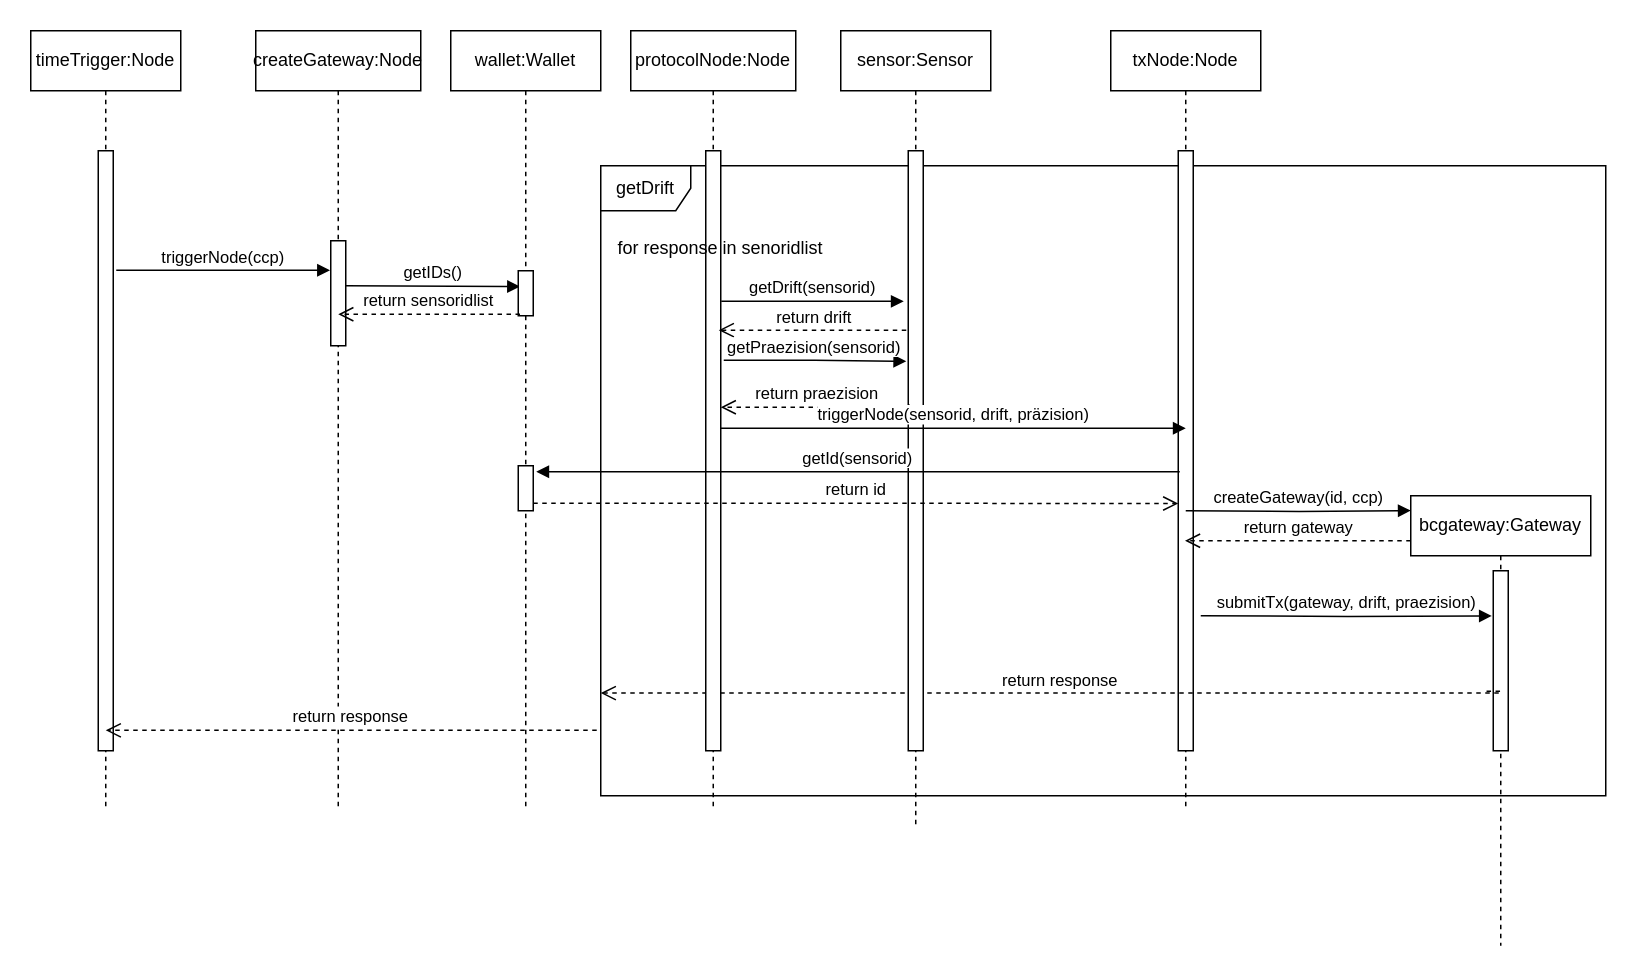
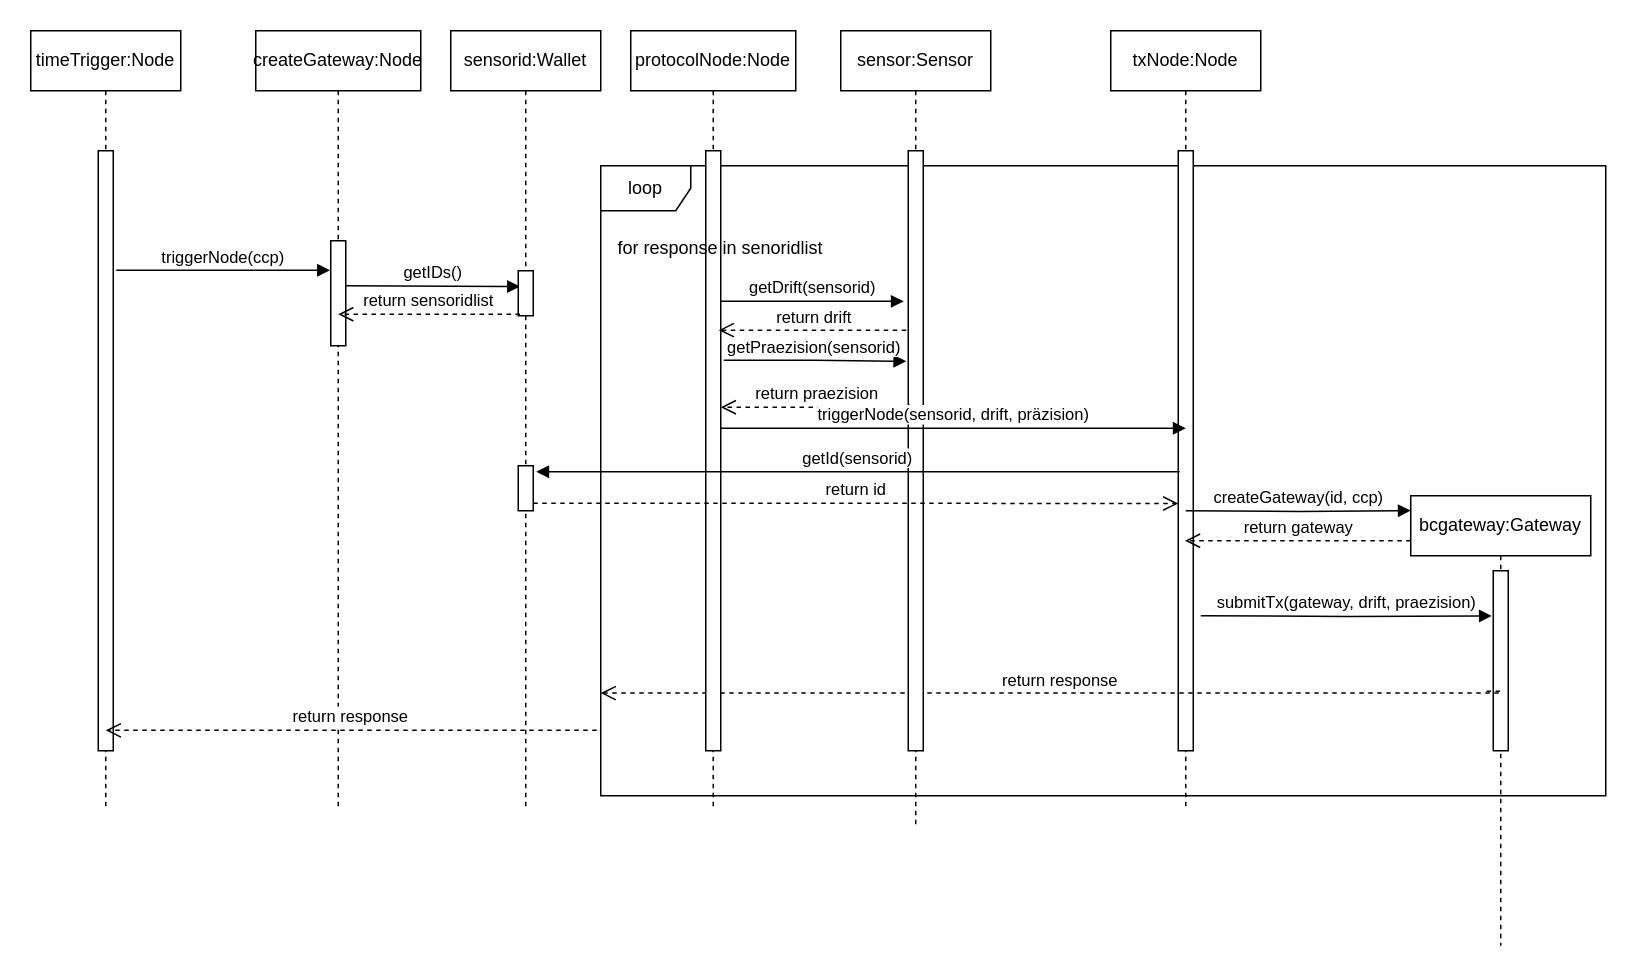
node "wallet:Wallet": label "wallet:Wallet" -> "sensorid:Wallet"
node "getDrift": label "getDrift" -> "loop"
